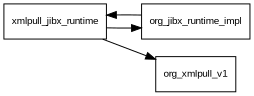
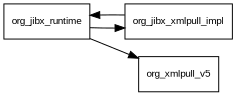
node "xmlpull_jibx_runtime": label "xmlpull_jibx_runtime" -> "org_jibx_runtime"
node "org_jibx_runtime_impl": label "org_jibx_runtime_impl" -> "org_jibx_xmlpull_impl"
node "org_xmlpull_v1": label "org_xmlpull_v1" -> "org_xmlpull_v5"
